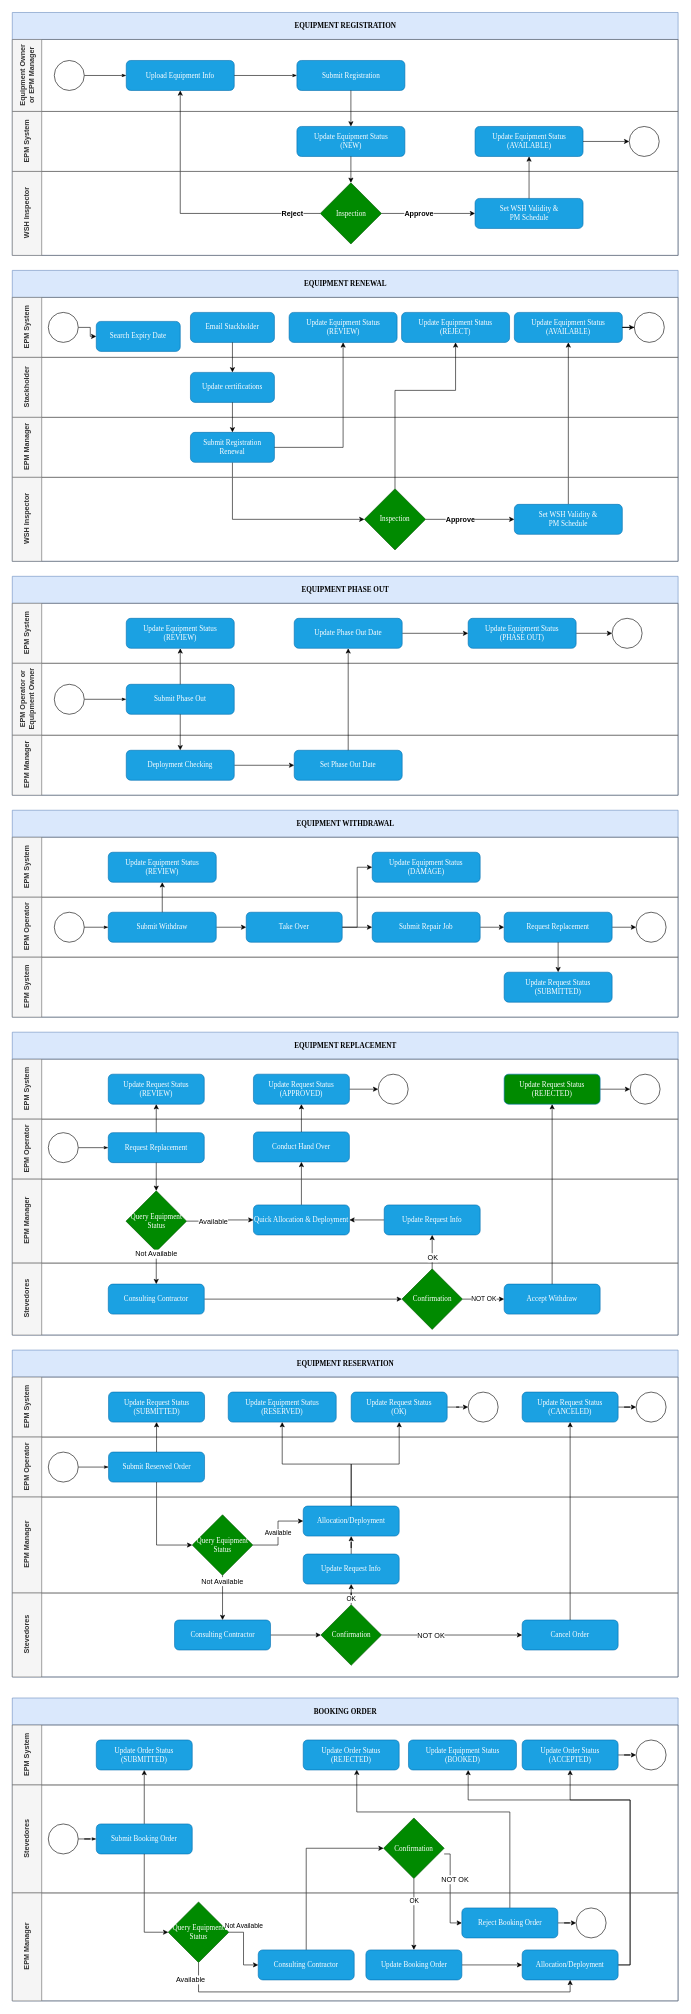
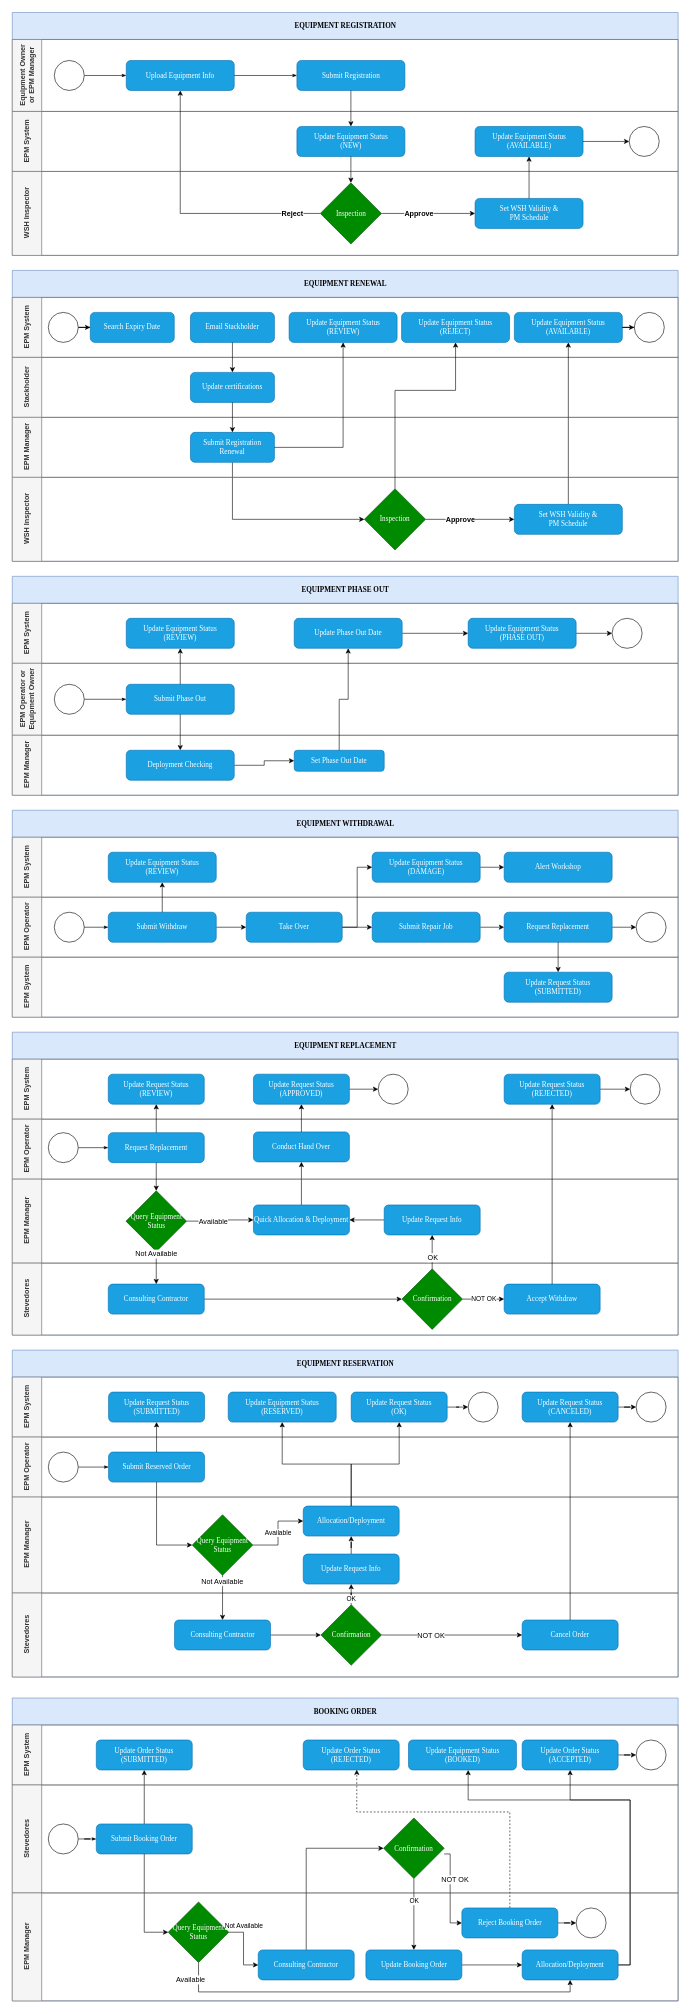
node "Search Expiry Date": moved (138, 336) -> (132, 327)
node "Set Phase Out Date": size 108x30 -> 90x21
edge "Update Equipment Status (DAMAGE)" -> "Alert Workshop": added
node "Alert Workshop": added
node "Update Request Status (REJECTED)": fillcolor #008a00 -> #1ba1e2
edge "Reject Booking Order" -> "Update Order Status (REJECTED)": style solid -> dashed
